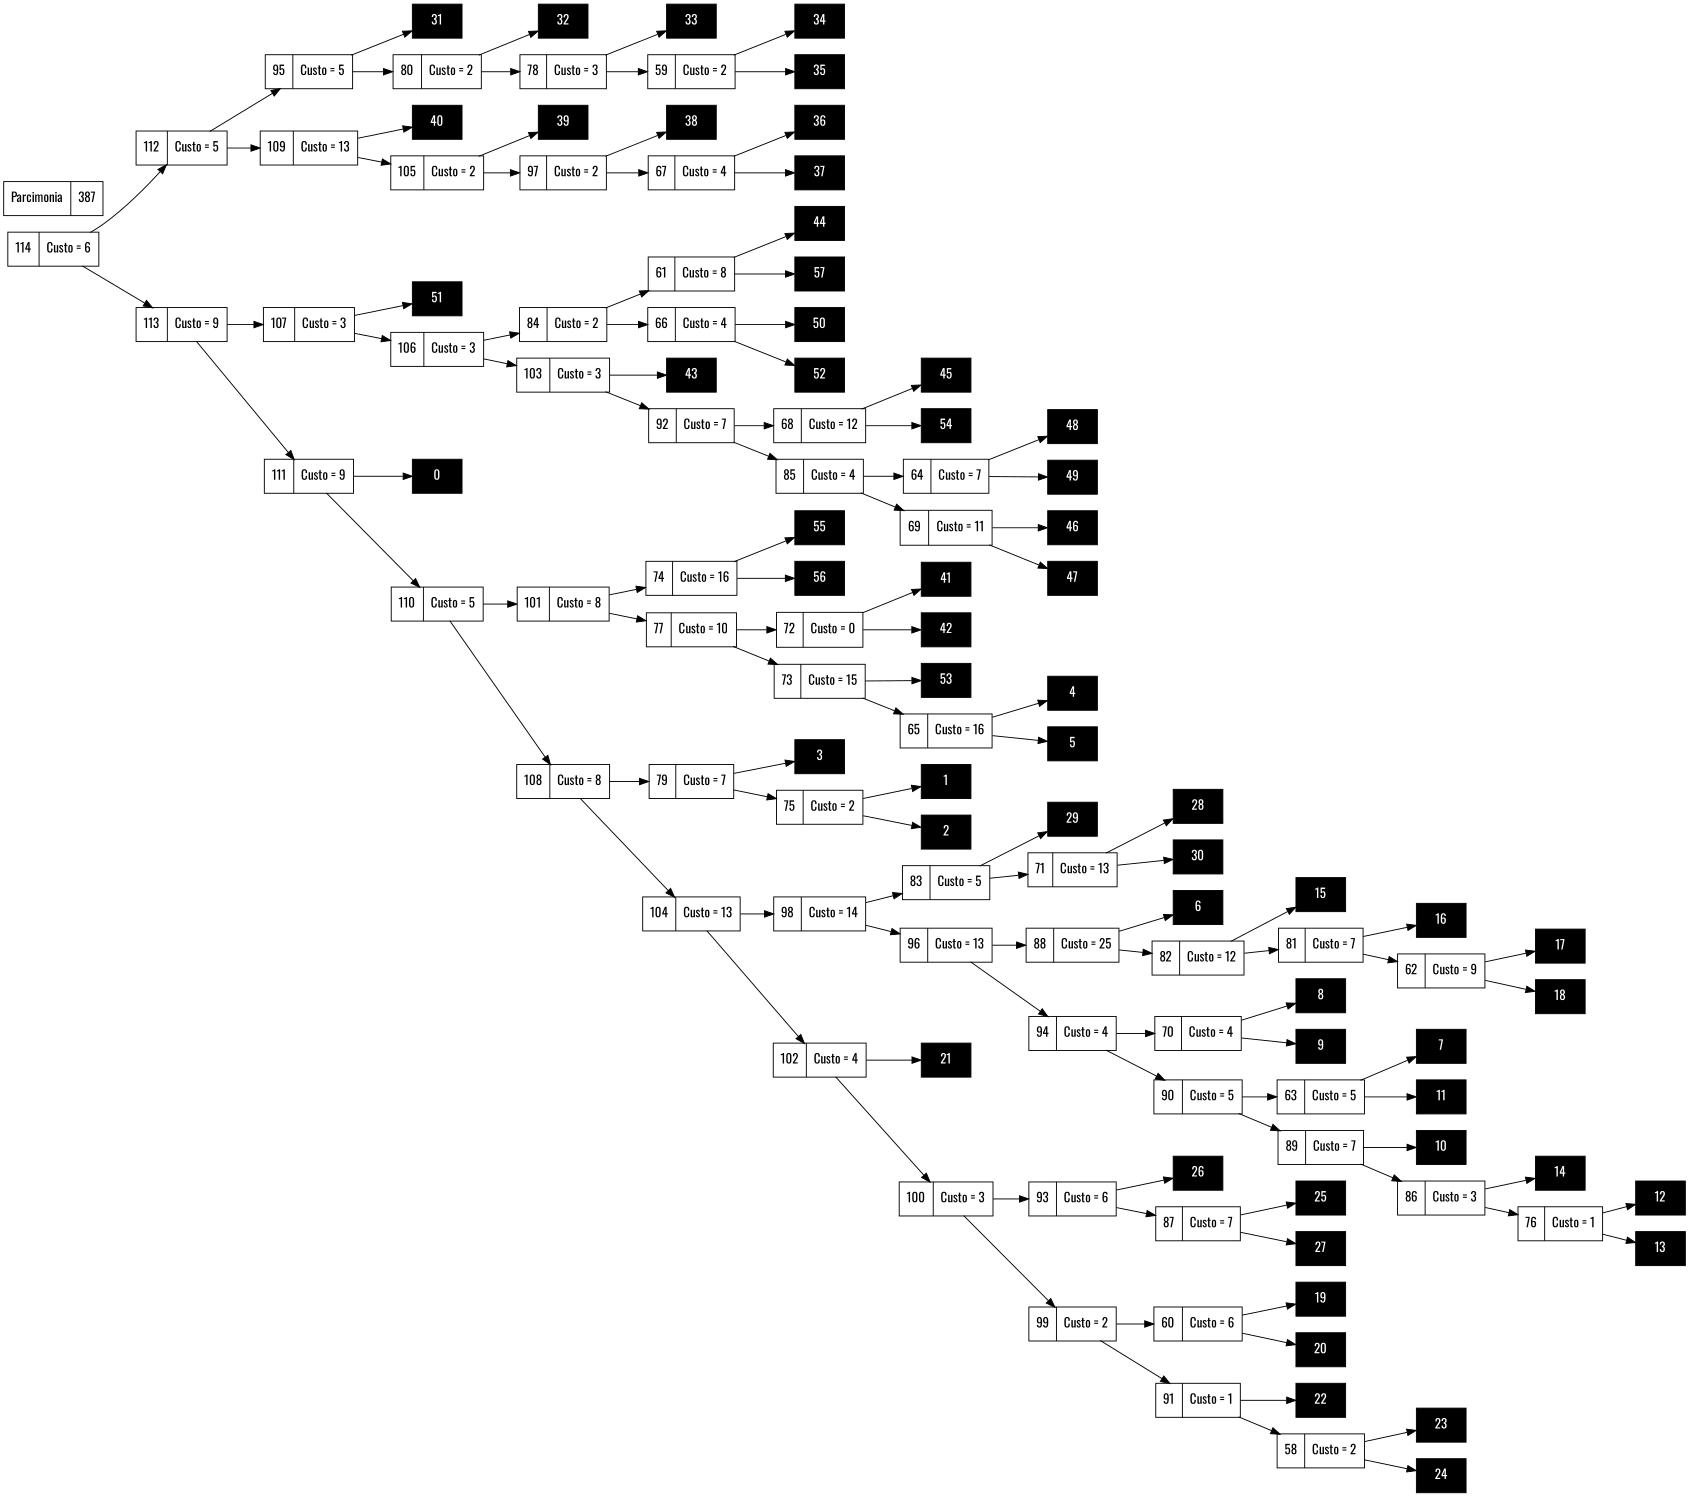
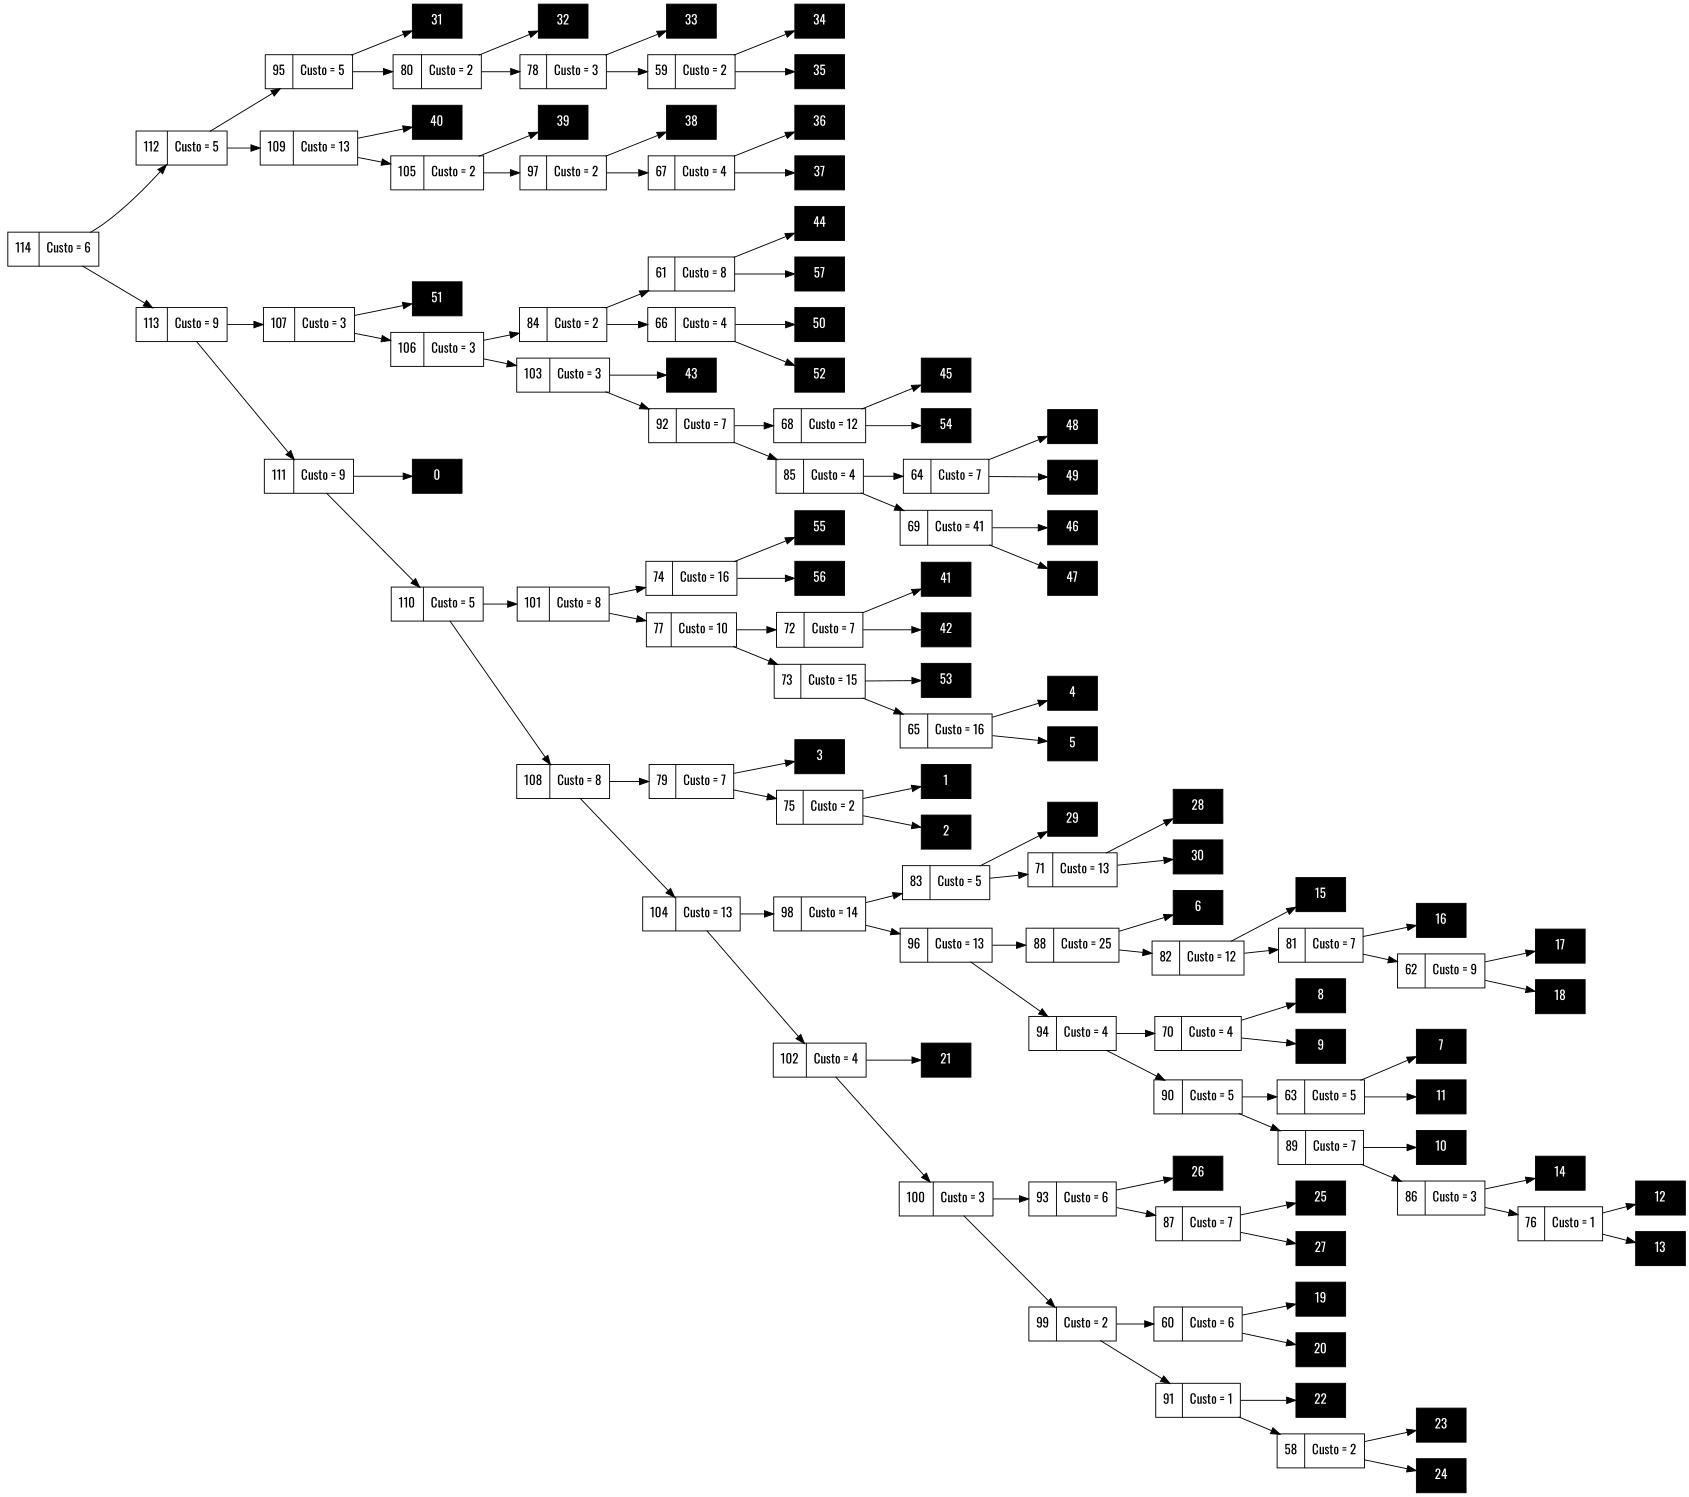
node "Parcimonia": removed
node "69": text "Custo = 11" -> "Custo = 41"
node "72": text "Custo = 0" -> "Custo = 7"
